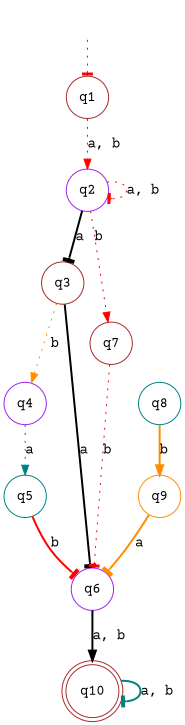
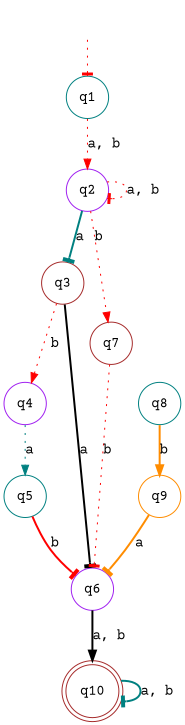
node "q1": color brown -> teal
edge "q2" -> "q3": color black -> teal
edge "q3" -> "q4": color darkorange -> red
